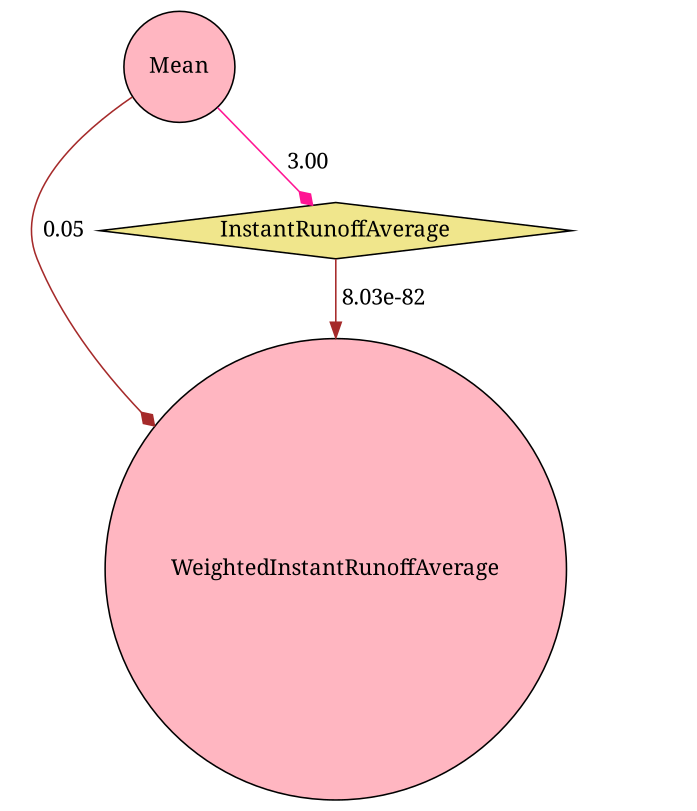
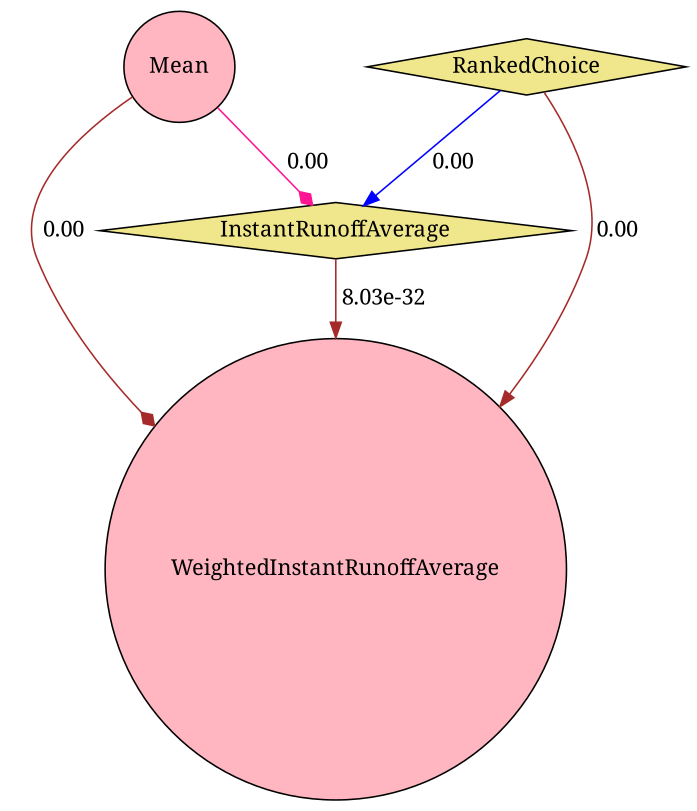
node "RankedChoice": added
edge "Mean" -> "InstantRunoffAverage": label " 3.00" -> " 0.00"
edge "Mean" -> "WeightedInstantRunoffAverage": label " 0.05" -> " 0.00"
edge "InstantRunoffAverage" -> "WeightedInstantRunoffAverage": label " 8.03e-82" -> " 8.03e-32"
